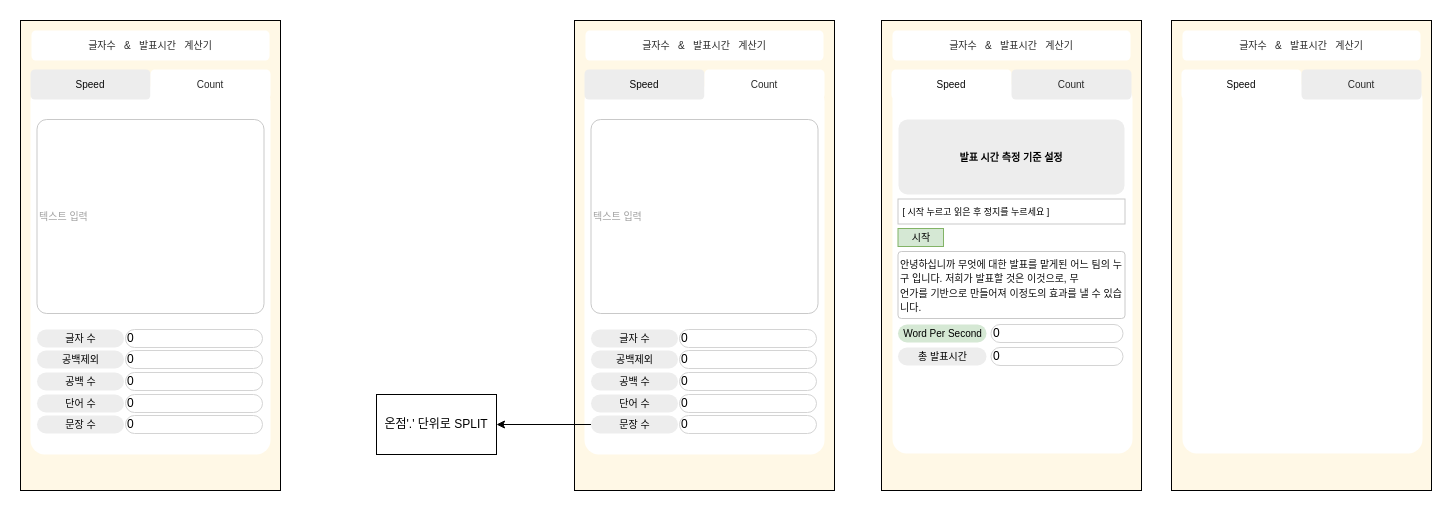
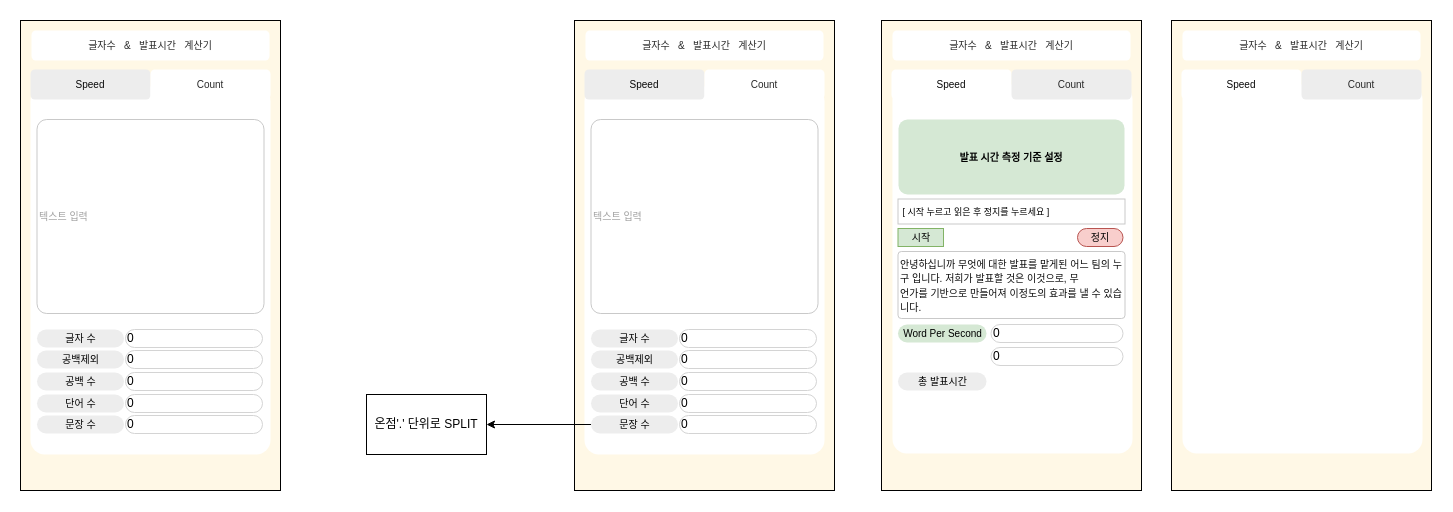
node "발표 시간 측정 기준 설정": fillcolor #ededed -> #d5e8d4
node "정지": added
node "총 발표시간": moved (942, 357) -> (942, 382)
node "온점'.' 단위로 SPLIT": moved (437, 424) -> (427, 424)
